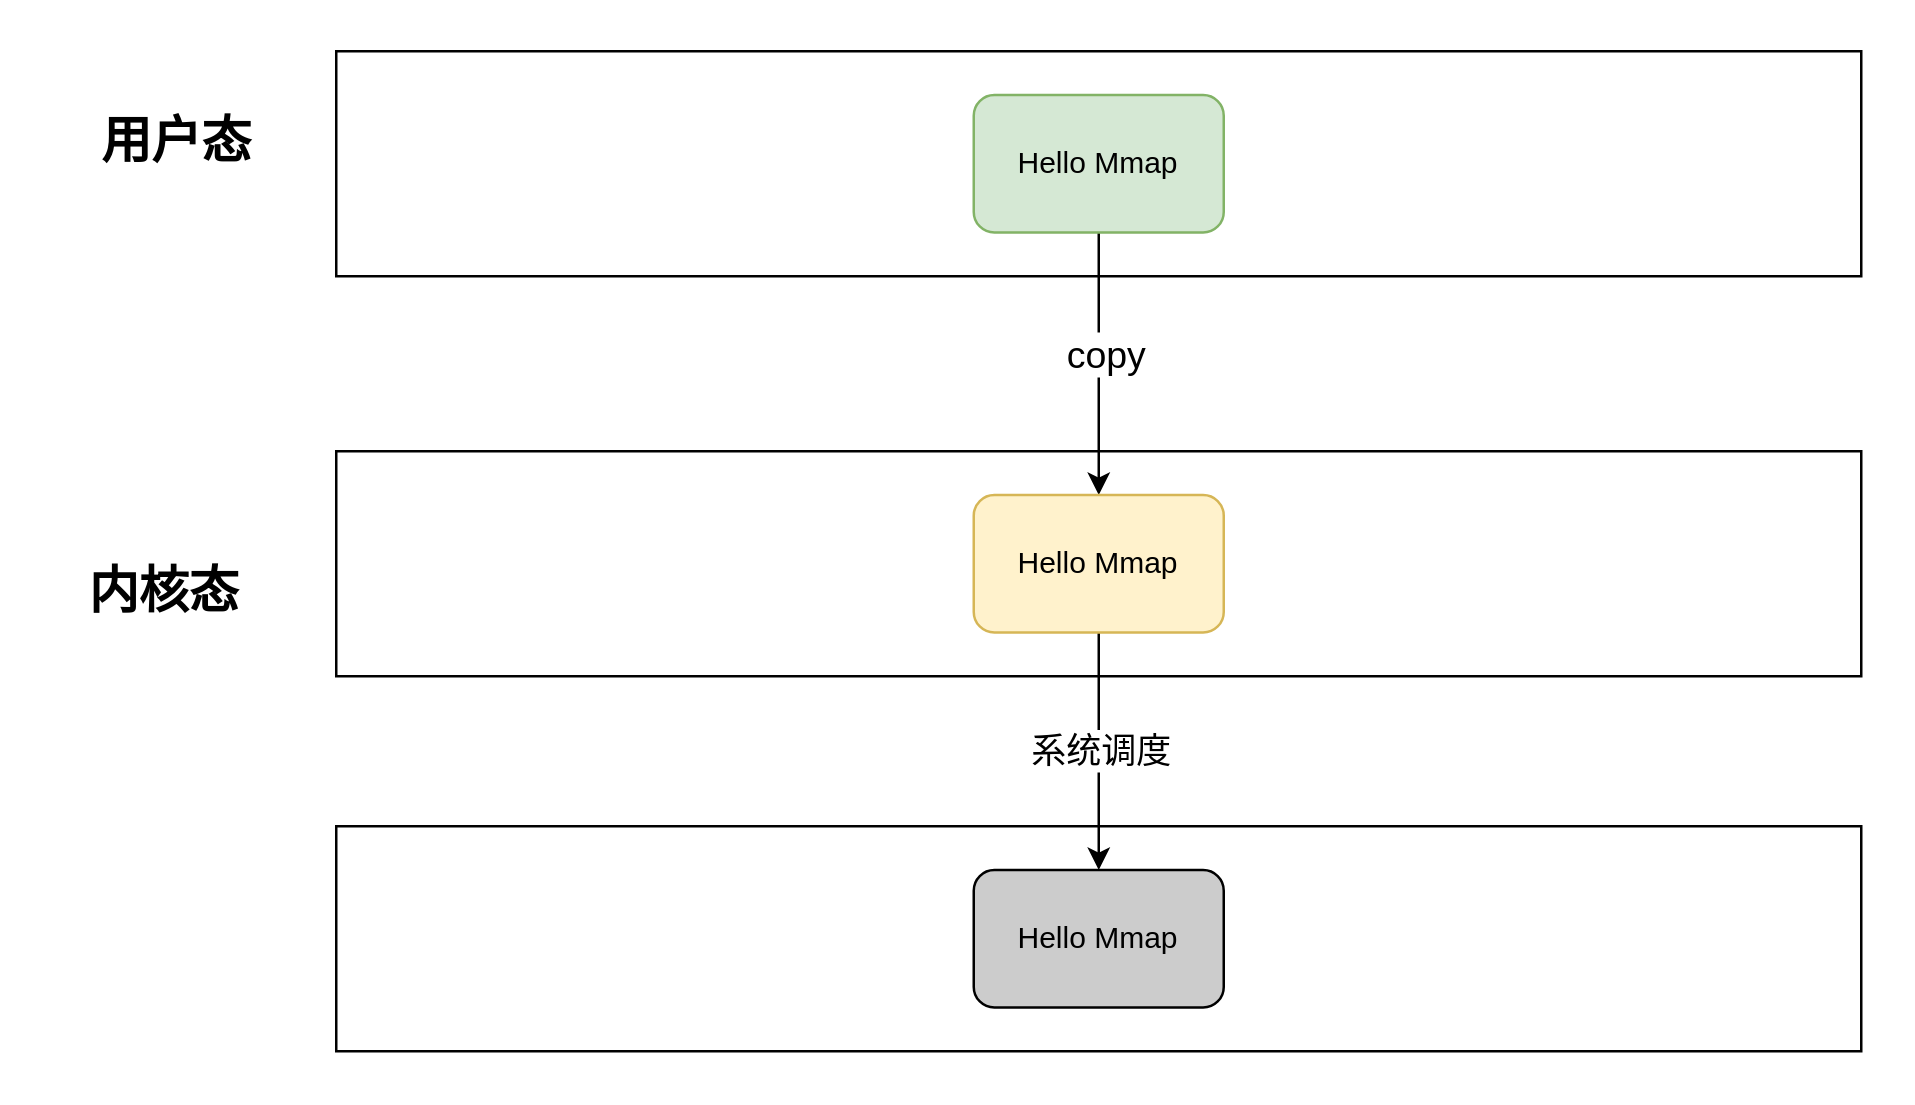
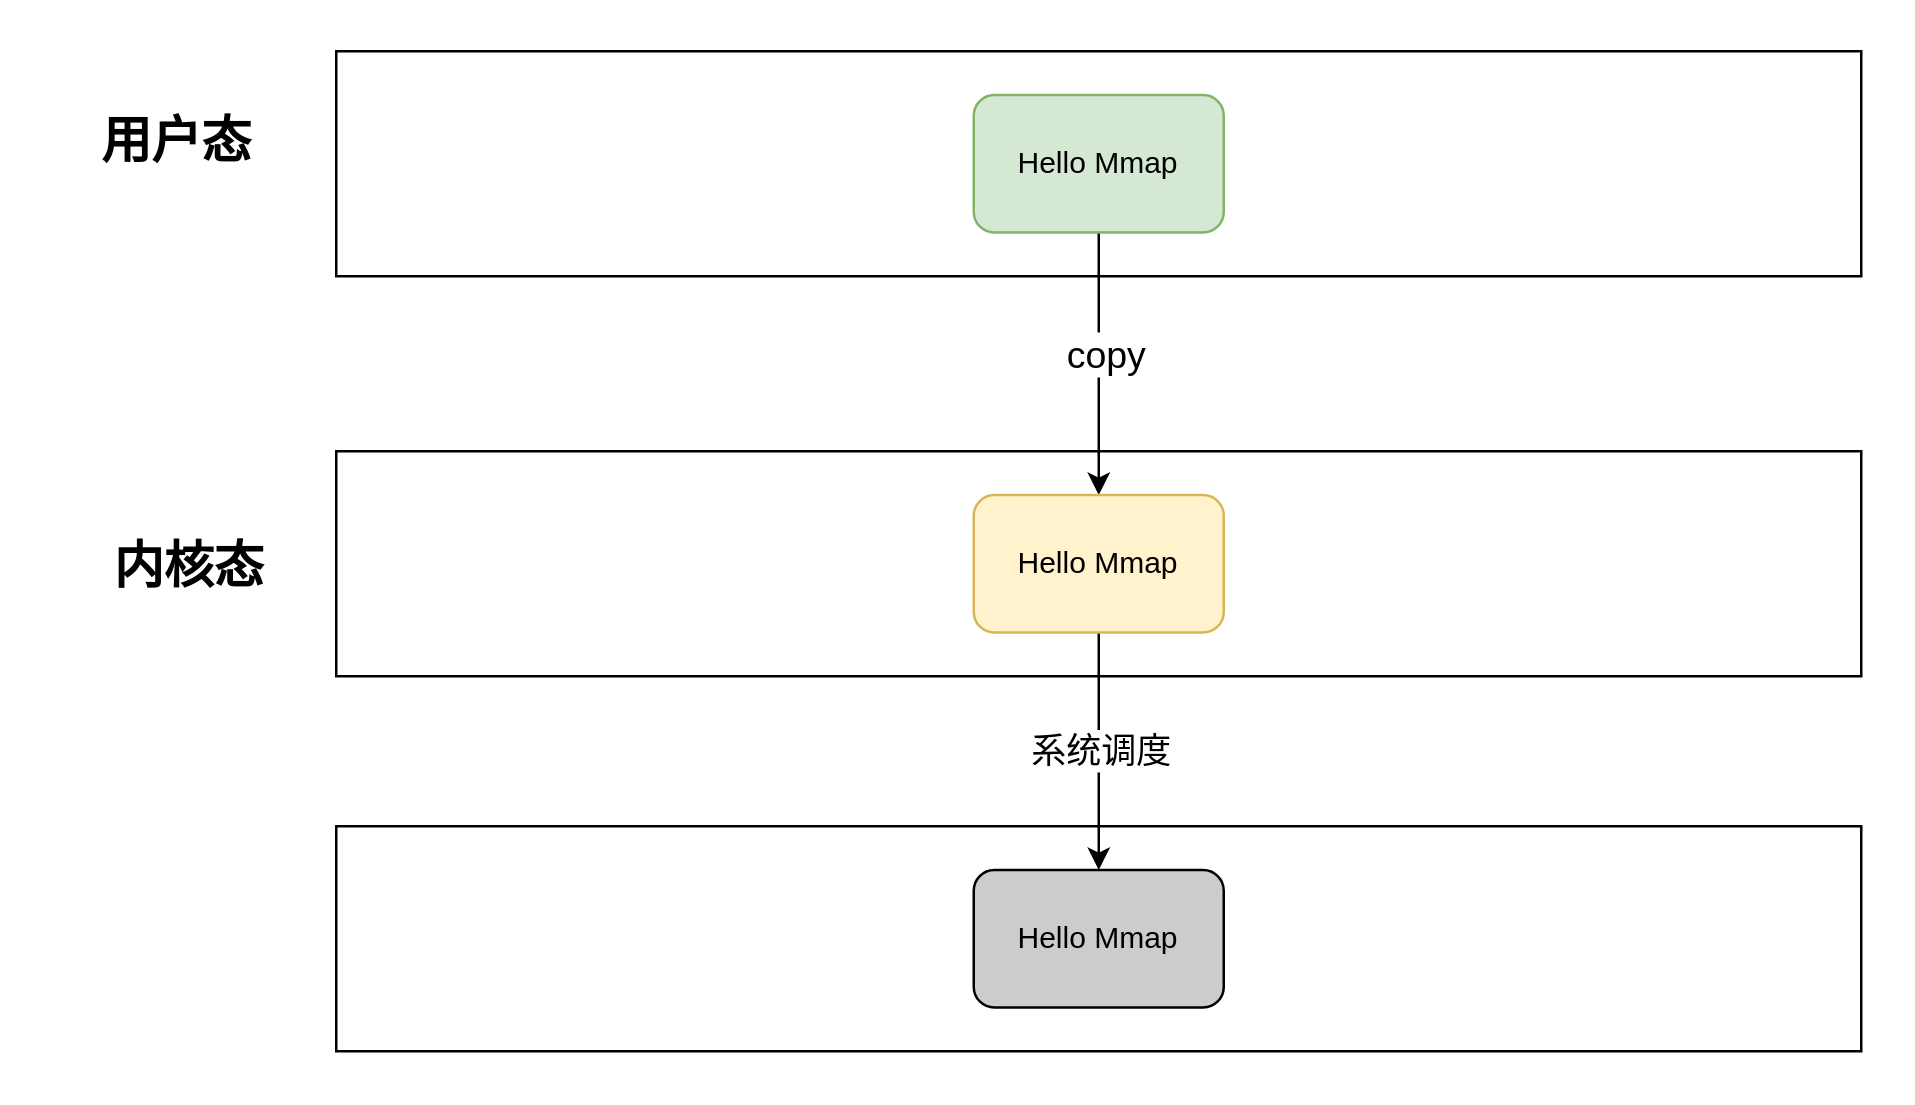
node "内核态": moved (164, 589) -> (189, 564)
